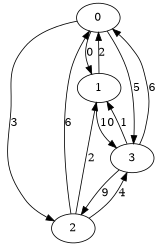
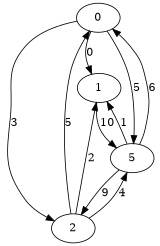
edge "1" -> "0": removed, label "2"
edge "2" -> "0": label "6" -> "5"
node "3": label "3" -> "5"
